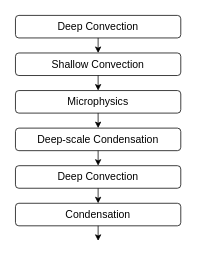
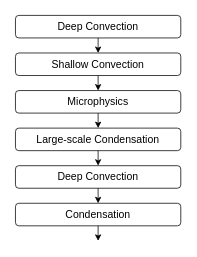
node "Deep-scale Condensation": label "Deep-scale Condensation" -> "Large-scale Condensation"
